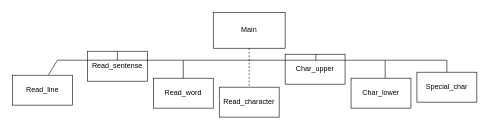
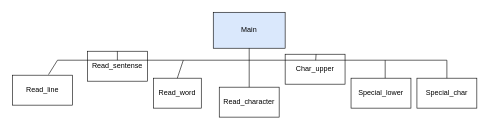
node "Main": fillcolor #ffffff -> #dae8fc
edge "Main" -- "Read_character": style dashed -> solid
node "Special_char": moved (447, 87) -> (447, 93)
node "Read_word": size 60x30 -> 48x30
node "Char_lower": label "Char_lower" -> "Special_lower"
